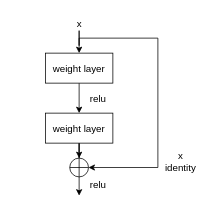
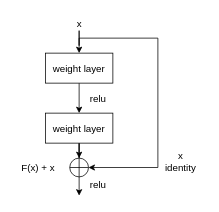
node "F(x) + x": added
